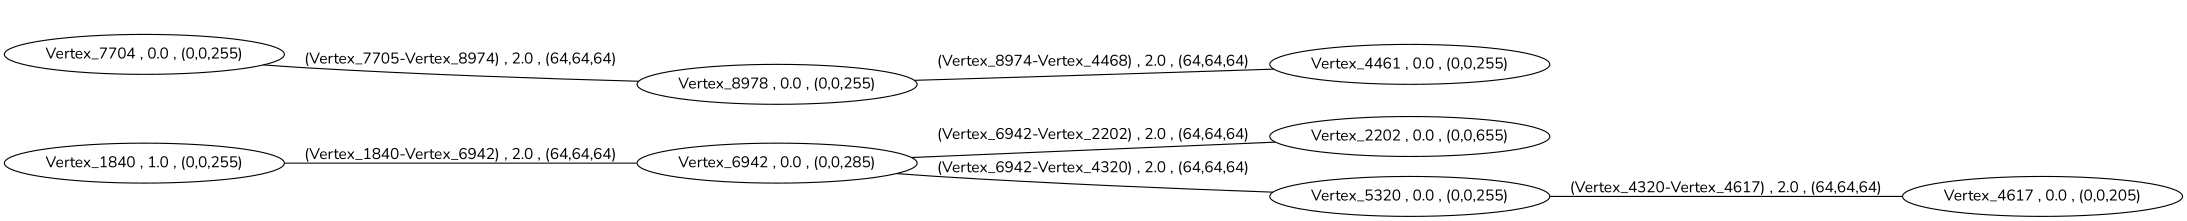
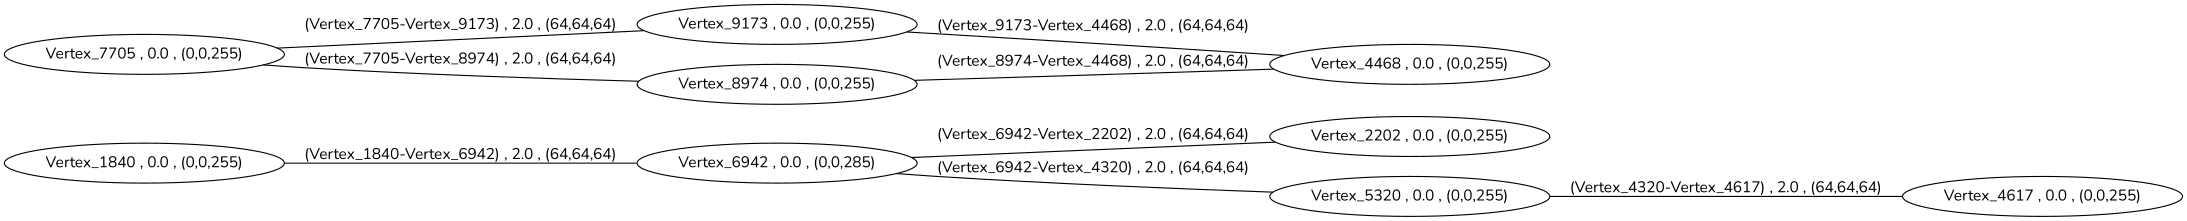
node "Vertex_9173 , 0.0 , (0,0,255)": added
node "Vertex_7704 , 0.0 , (0,0,255)": label "Vertex_7704 , 0.0 , (0,0,255)" -> "Vertex_7705 , 0.0 , (0,0,255)"
node "Vertex_4461 , 0.0 , (0,0,255)": label "Vertex_4461 , 0.0 , (0,0,255)" -> "Vertex_4468 , 0.0 , (0,0,255)"
node "Vertex_8978 , 0.0 , (0,0,255)": label "Vertex_8978 , 0.0 , (0,0,255)" -> "Vertex_8974 , 0.0 , (0,0,255)"
node "Vertex_2202 , 0.0 , (0,0,655)": label "Vertex_2202 , 0.0 , (0,0,655)" -> "Vertex_2202 , 0.0 , (0,0,255)"
node "Vertex_1840 , 1.0 , (0,0,255)": label "Vertex_1840 , 1.0 , (0,0,255)" -> "Vertex_1840 , 0.0 , (0,0,255)"
node "Vertex_4617 , 0.0 , (0,0,205)": label "Vertex_4617 , 0.0 , (0,0,205)" -> "Vertex_4617 , 0.0 , (0,0,255)"
